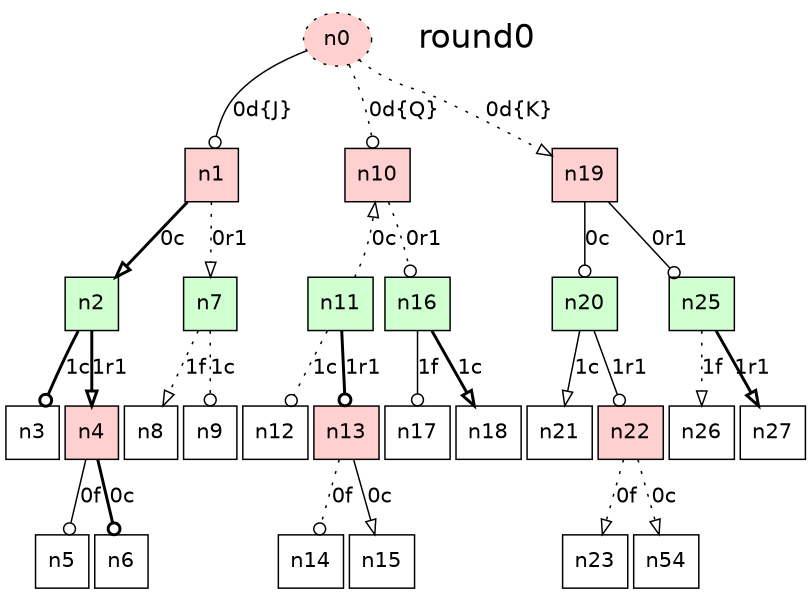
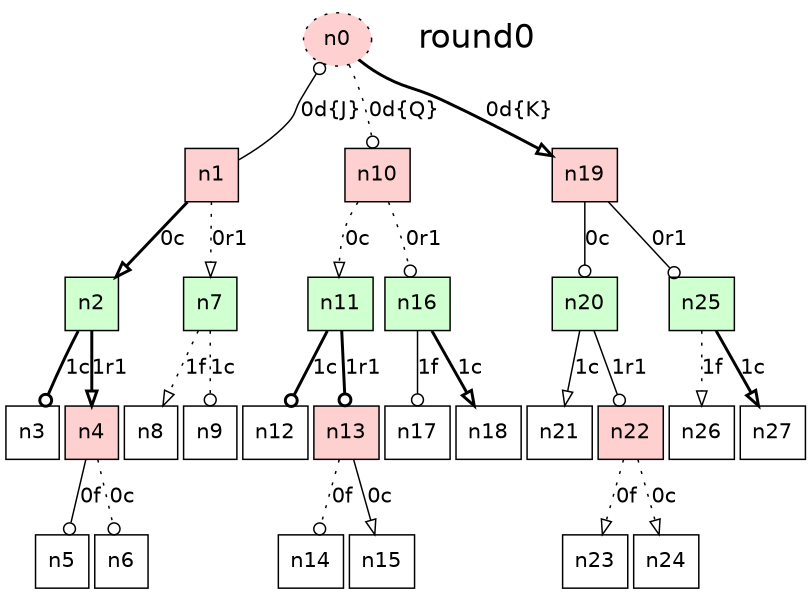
edge "n0" -> "n1": reversed
edge "n0" -> "n19": style dotted -> bold
edge "n11" -> "n10": reversed
edge "n11" -> "n12": style dotted -> bold
edge "n25" -> "n27": label "1r1" -> "1c"
edge "n4" -> "n6": style bold -> dotted
node "n54": label "n54" -> "n24"
